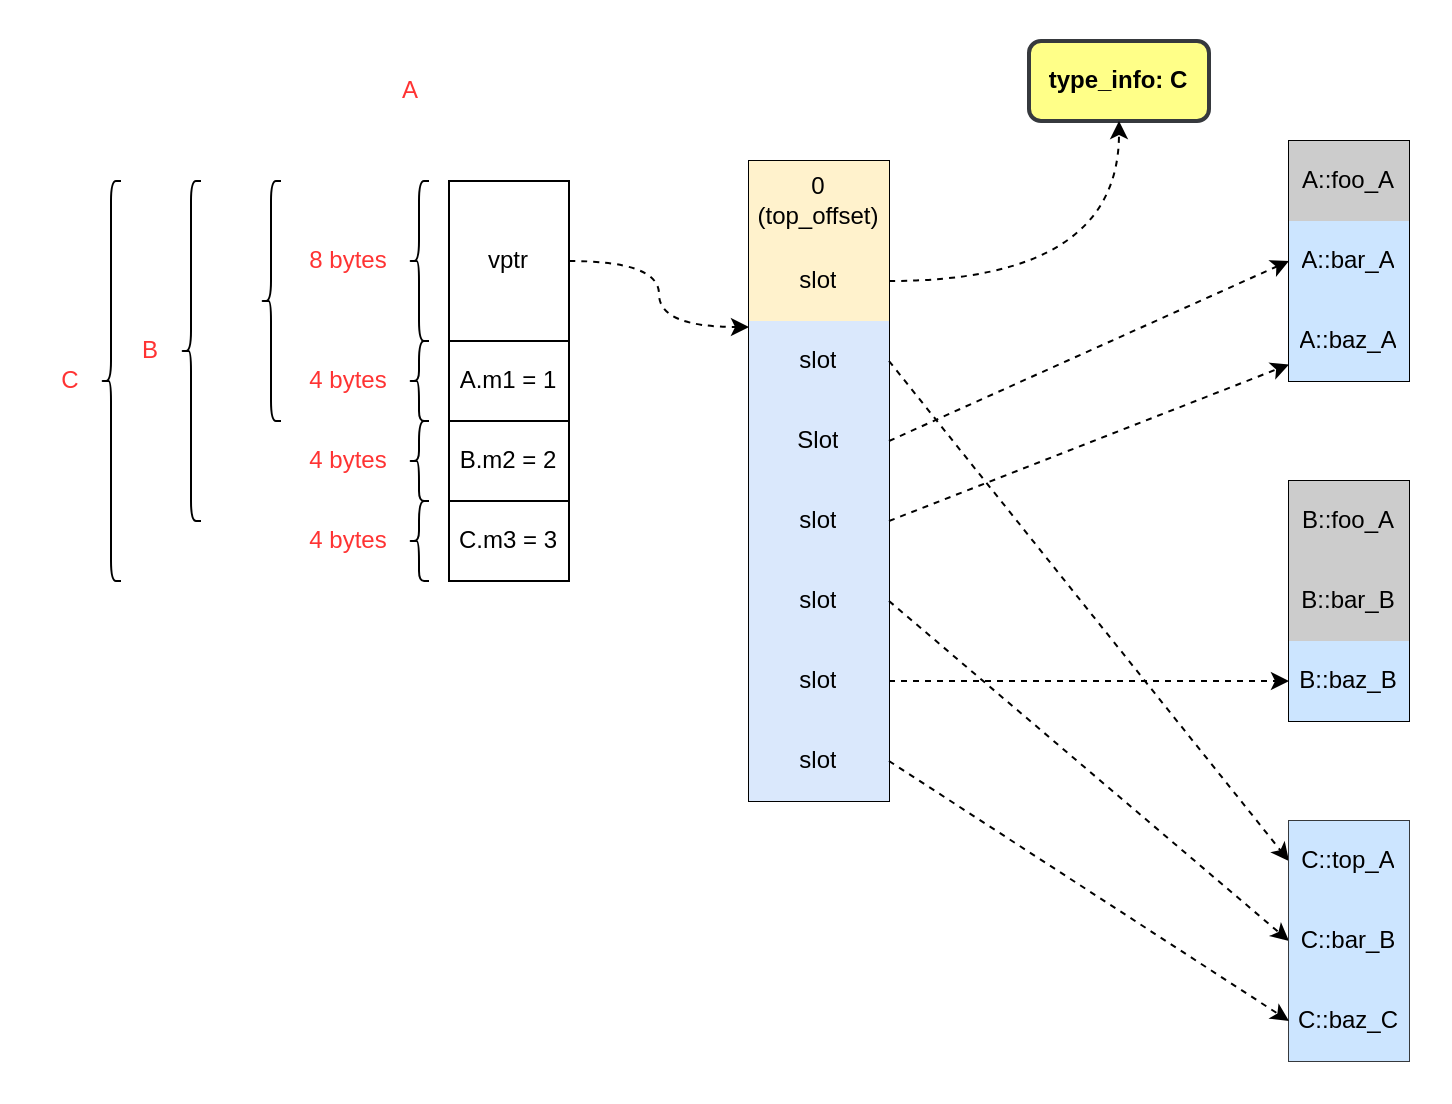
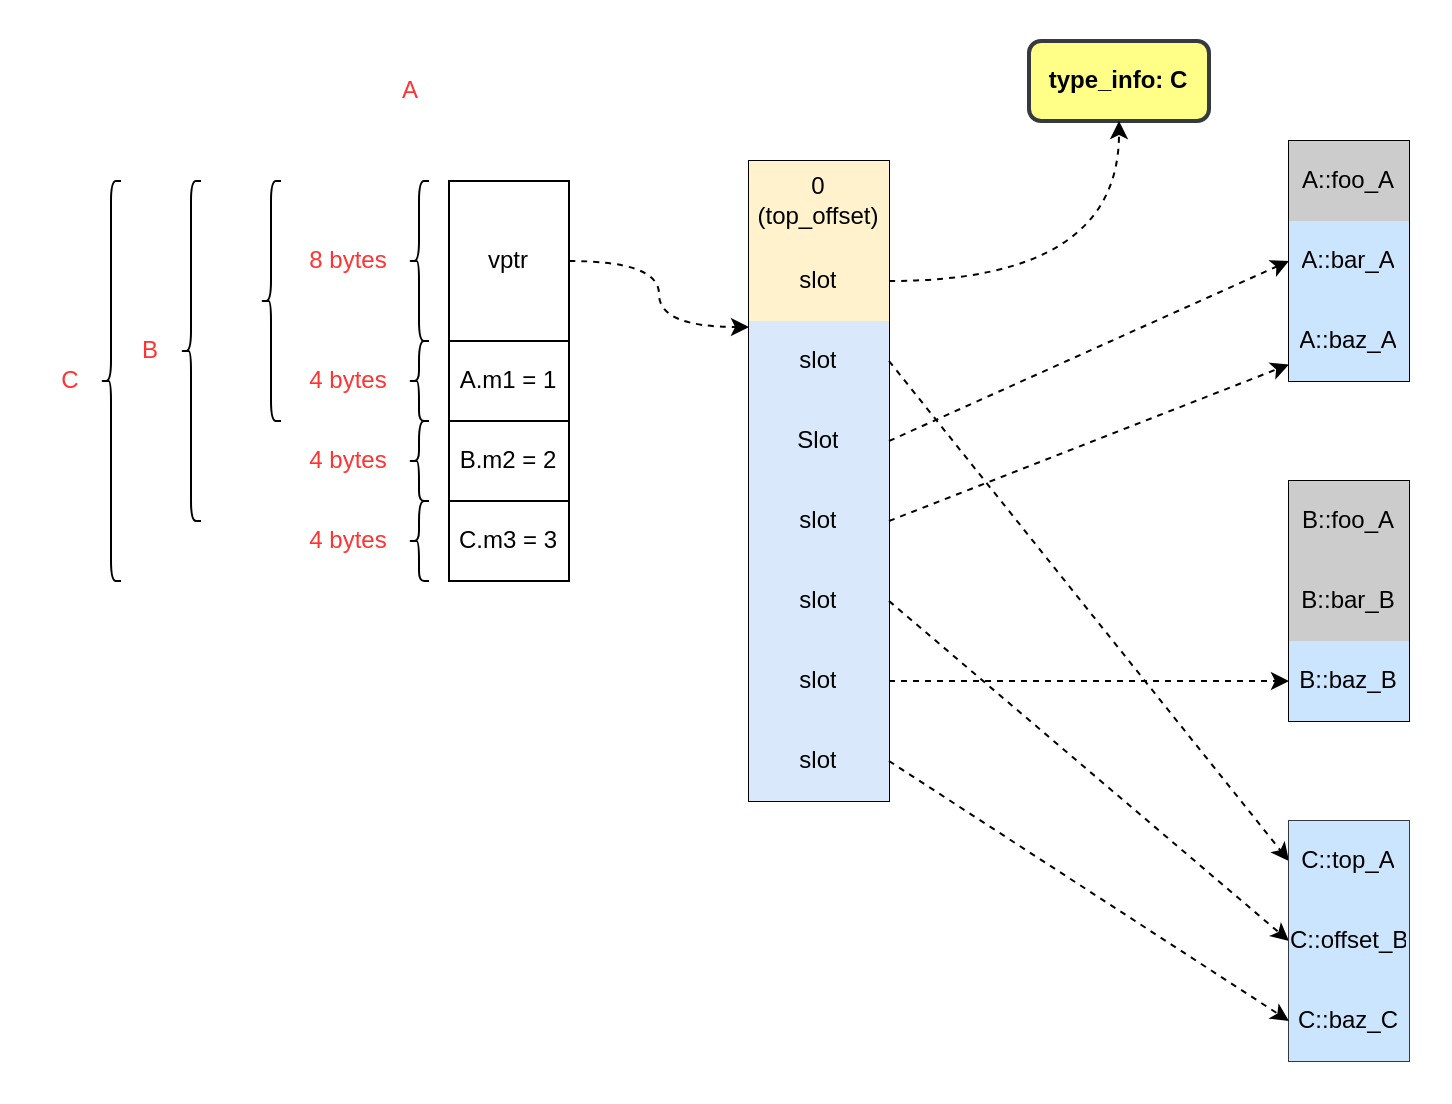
node "C::bar_B": label "C::bar_B" -> "C::offset_B"
